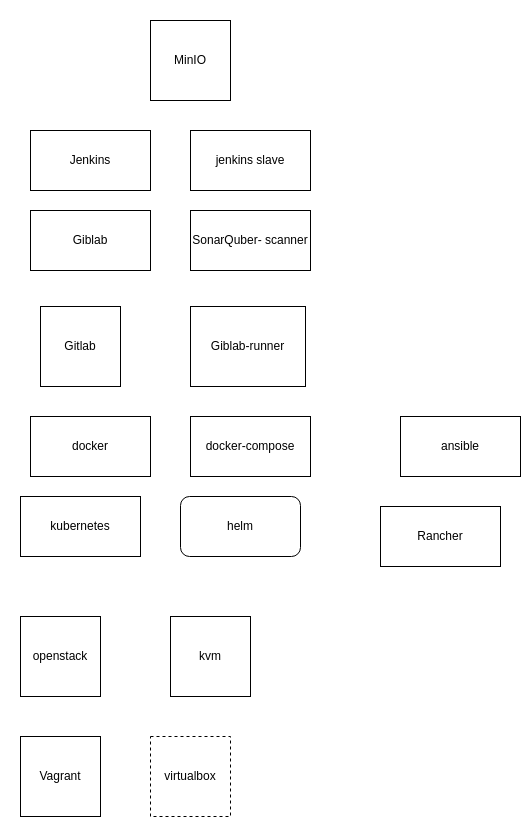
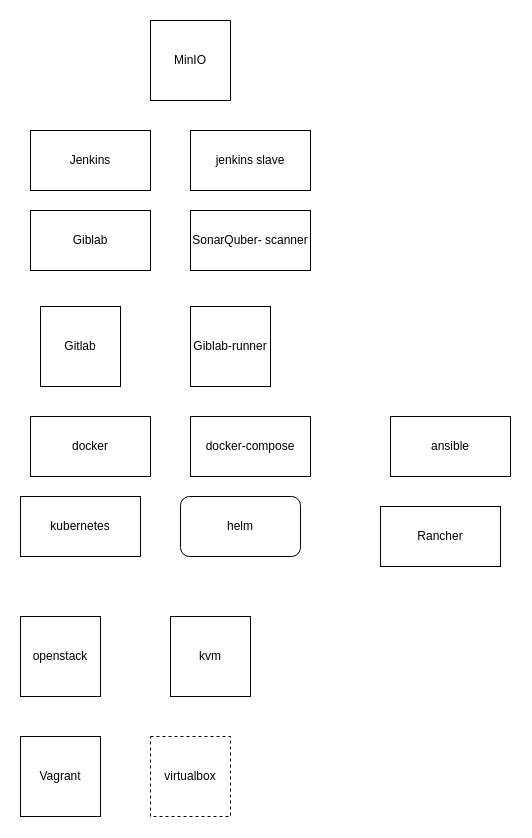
node "Giblab-runner": size 115x80 -> 80x80
node "ansible": moved (461, 447) -> (451, 447)
